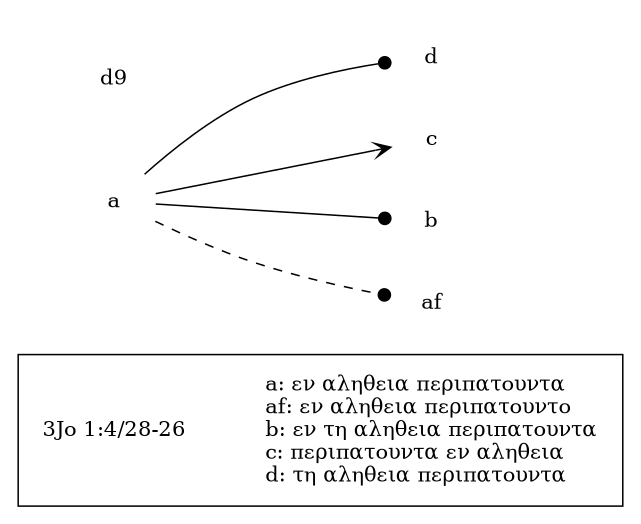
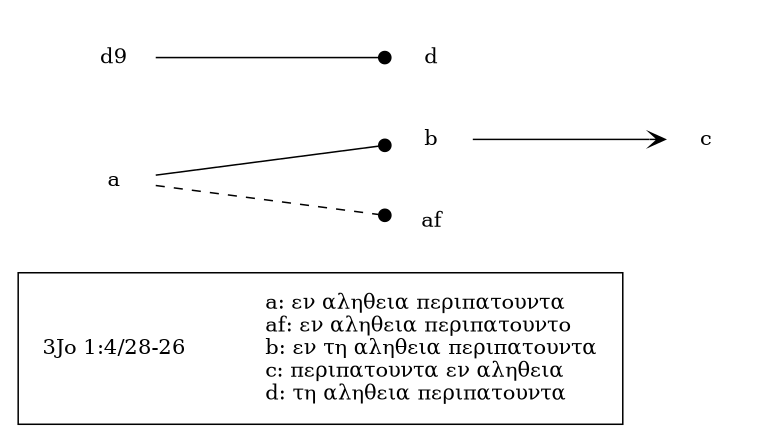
edge "a" -> "d": now "d9" -> "d"
edge "a" -> "c": now "b" -> "c"
